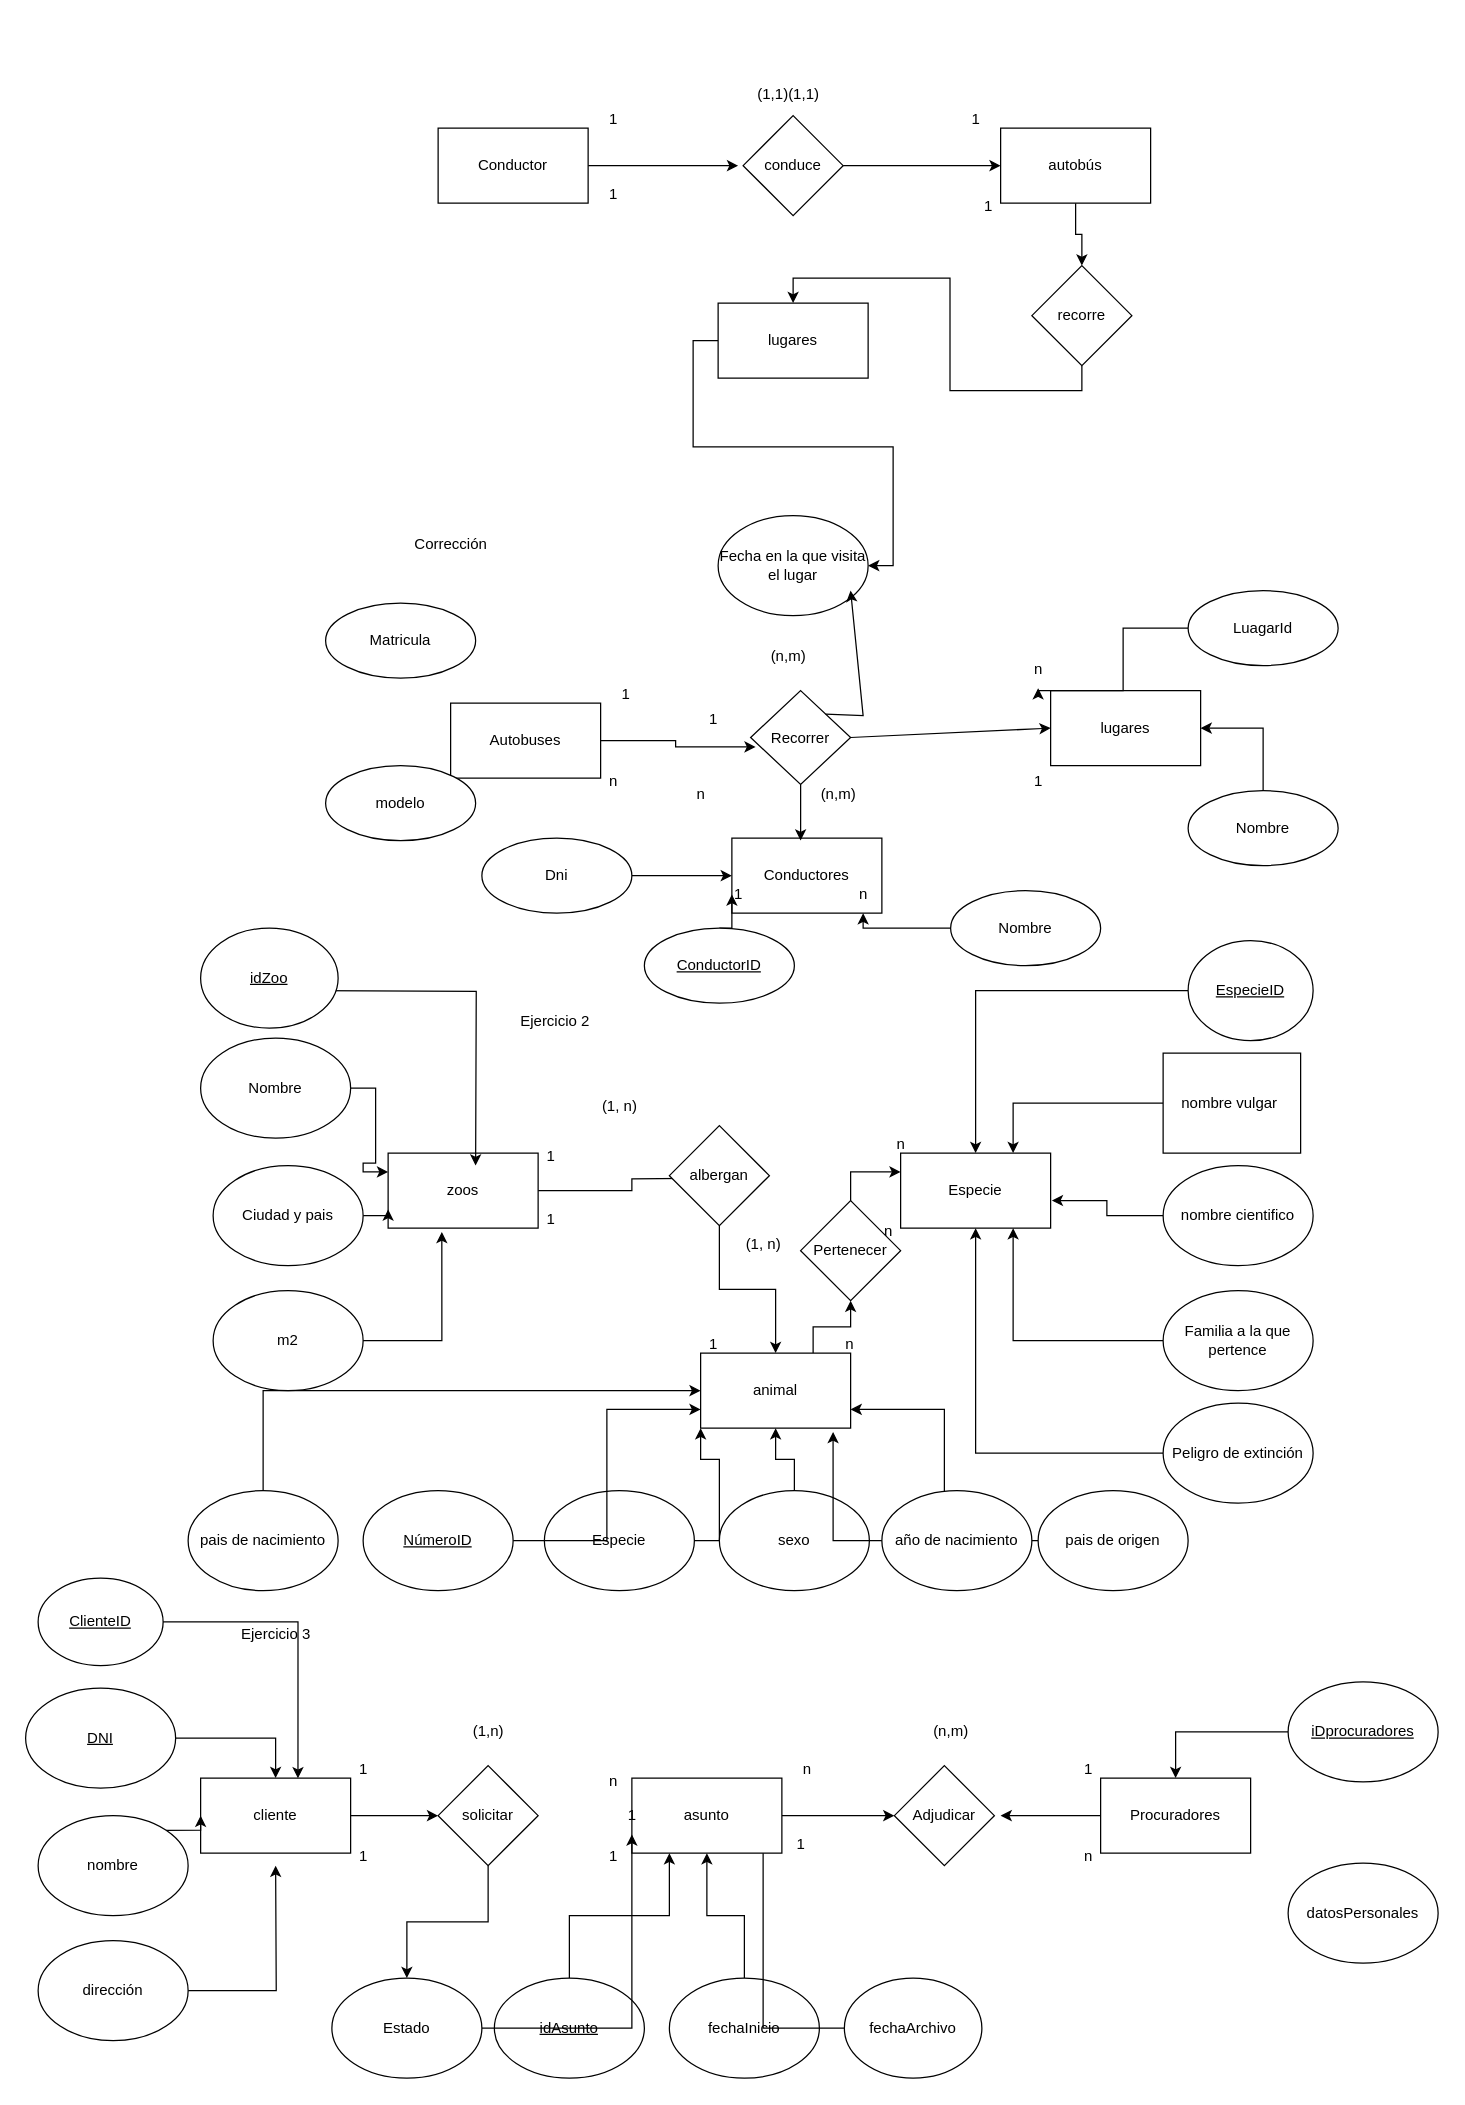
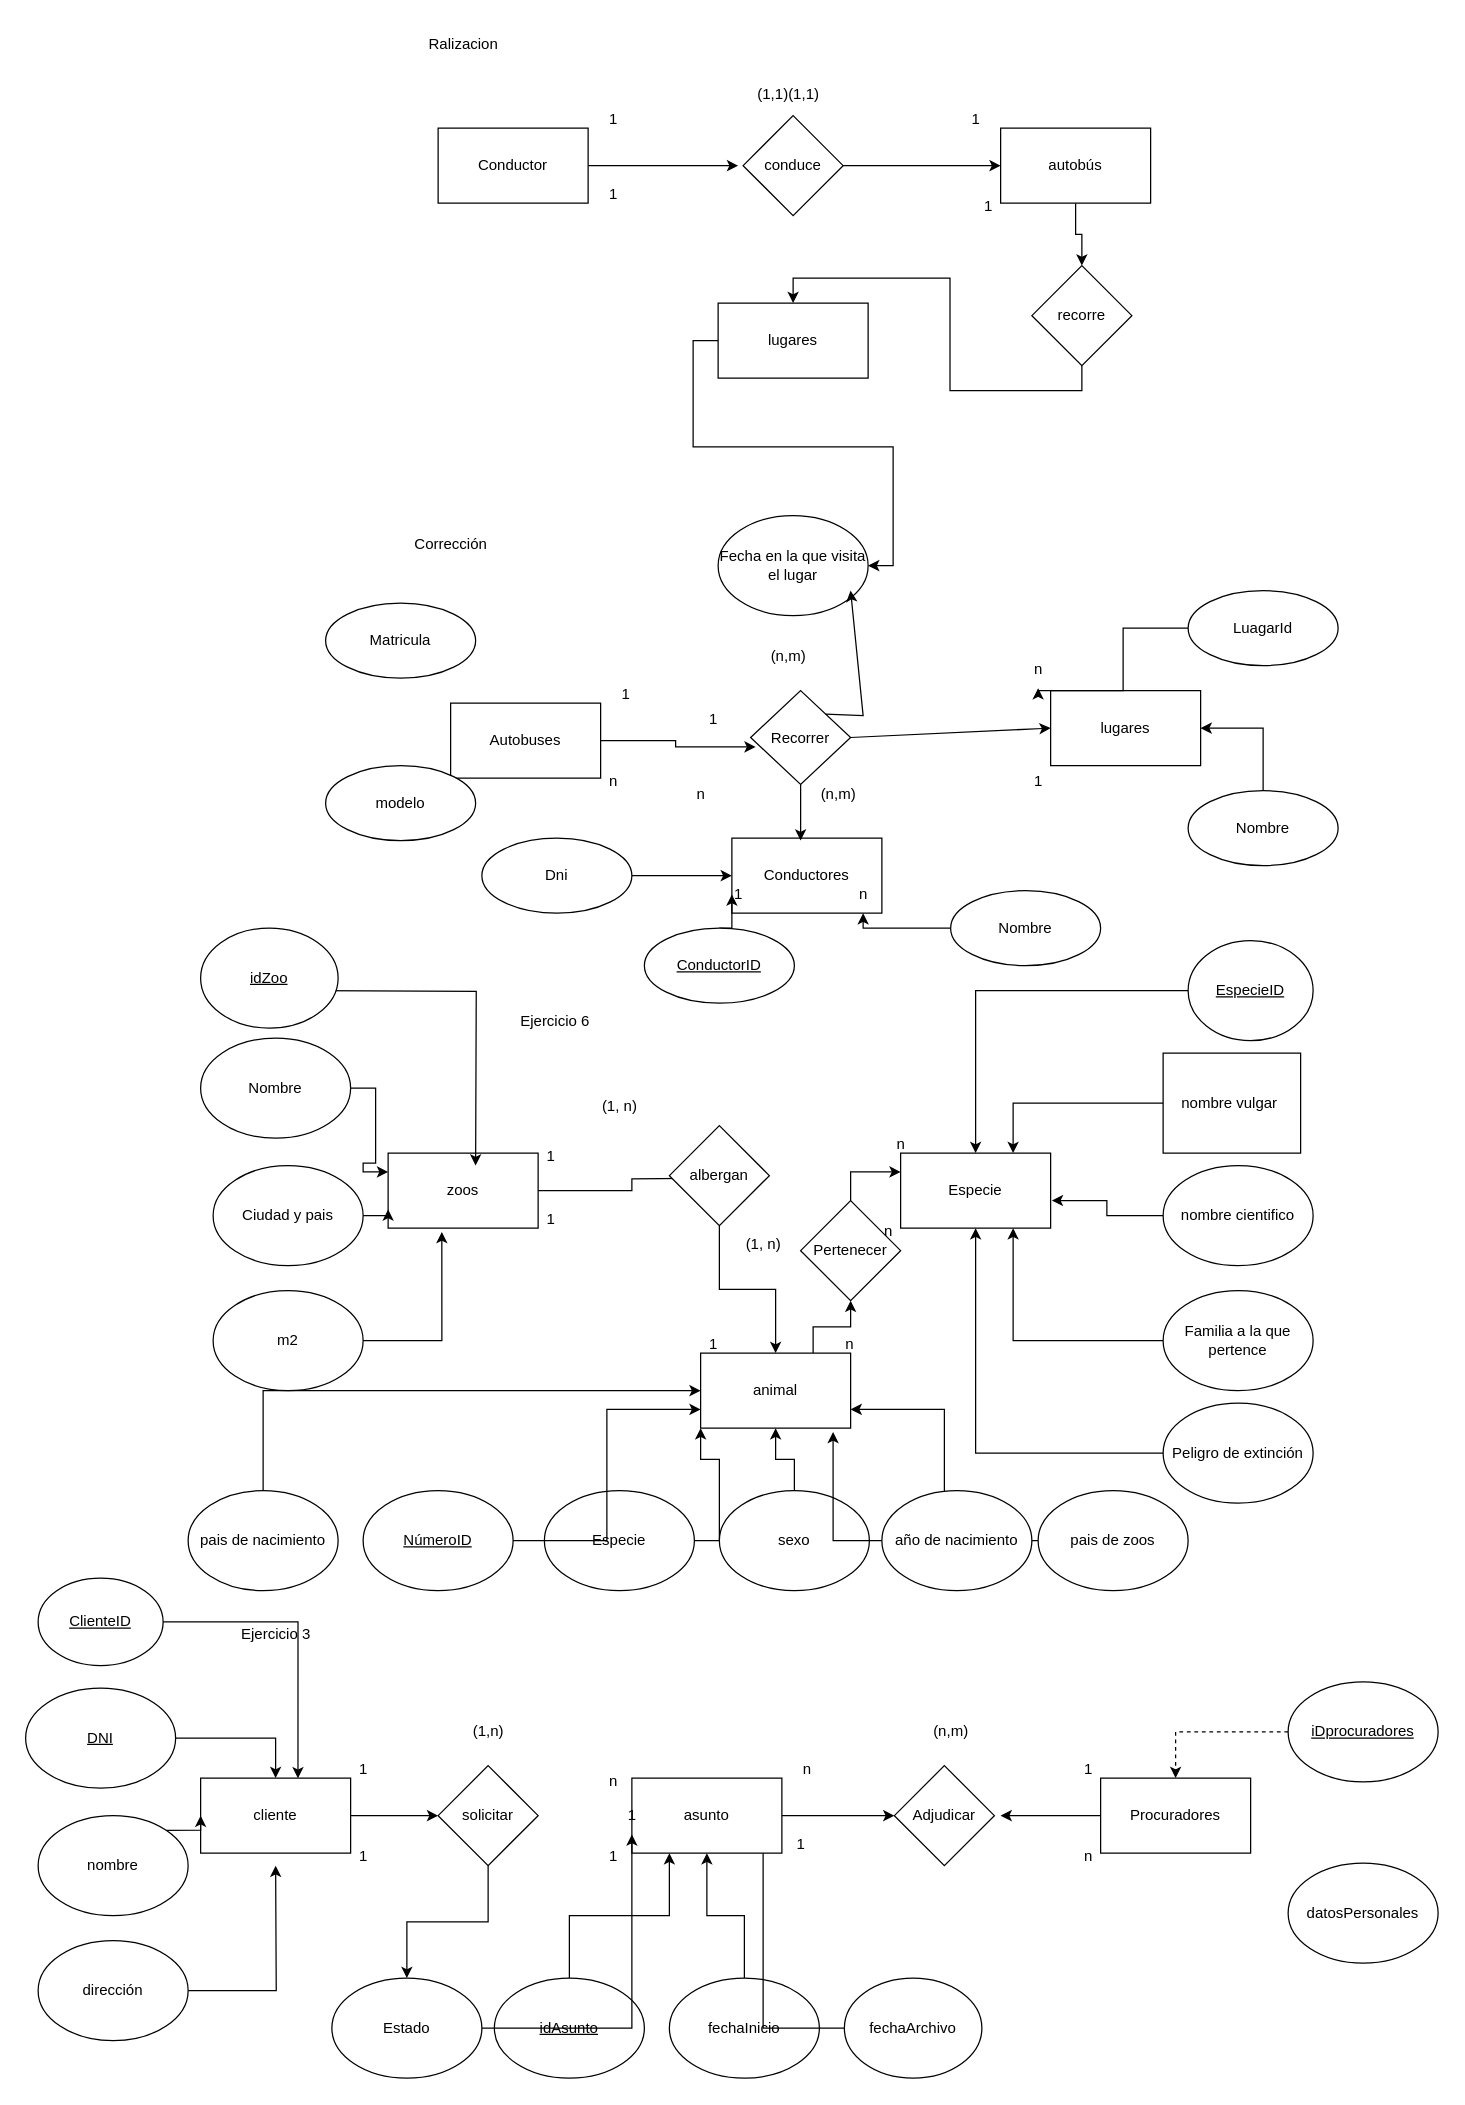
node "Ralizacion": added
node "Ejercicio 2": label "Ejercicio 2" -> "Ejercicio 6"
node "pais de origen": label "pais de origen" -> "pais de zoos"
edge "iDprocuradores" -> "Procuradores": style solid -> dashed
